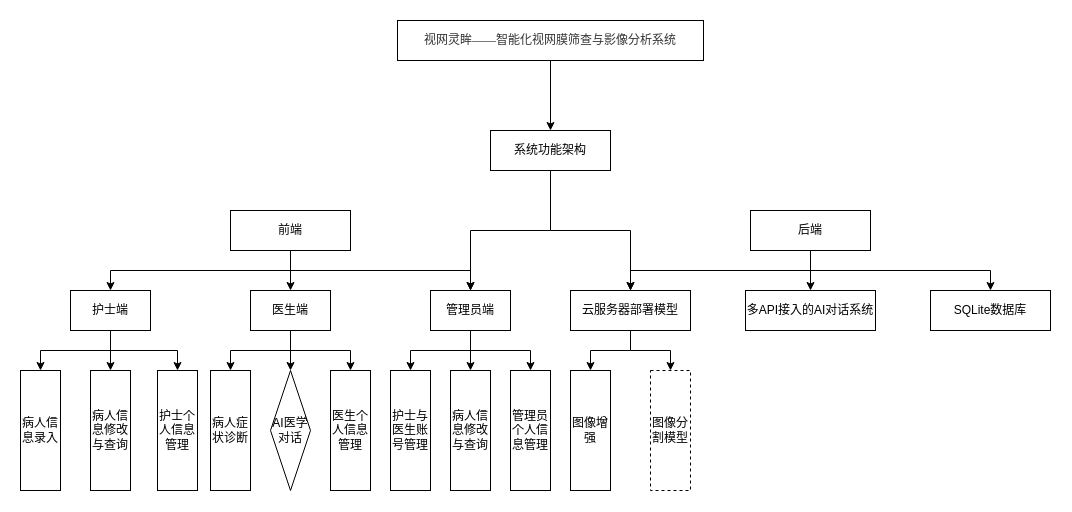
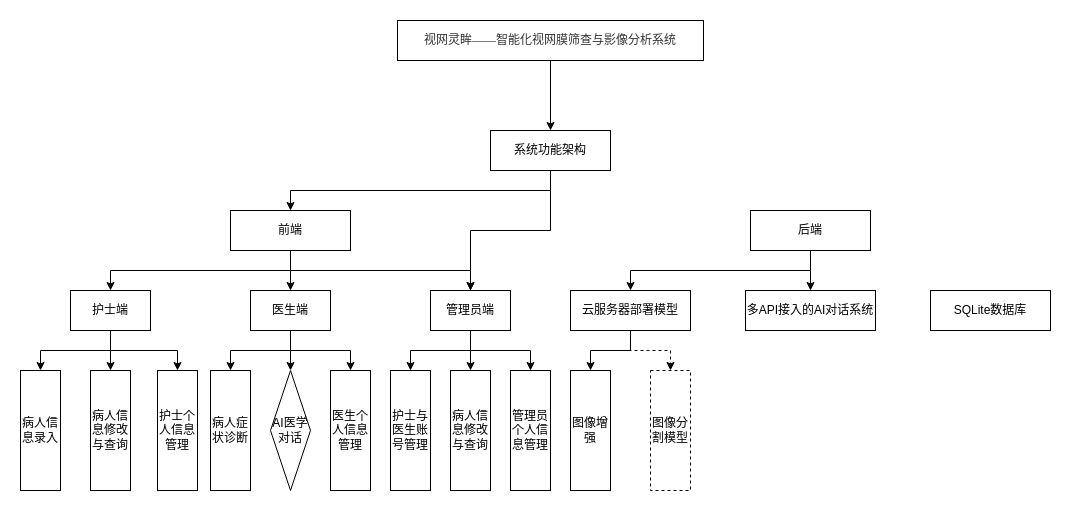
edge "系统功能架构" -> "云服务器部署模型": now "系统功能架构" -> "前端"
edge "后端" -> "SQLite数据库": removed
edge "云服务器部署模型" -> "图像分割模型": style solid -> dashed
